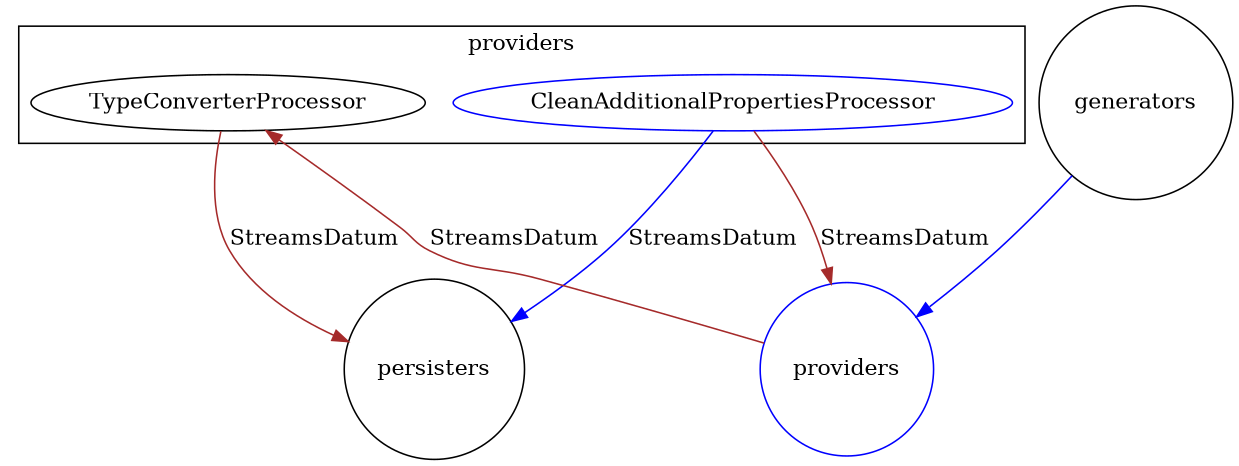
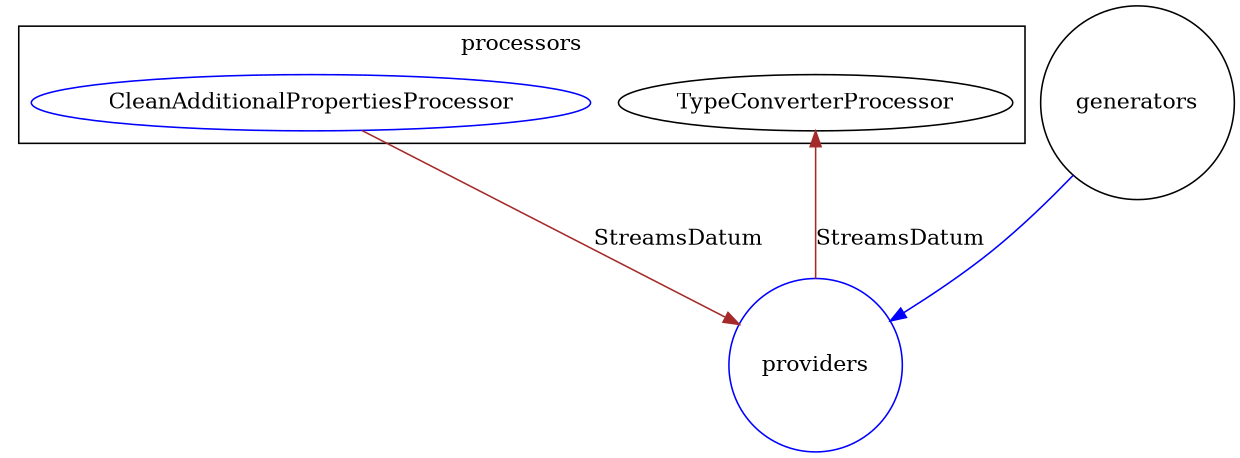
cluster "providers": label "providers" -> "processors"
node "persisters": removed
